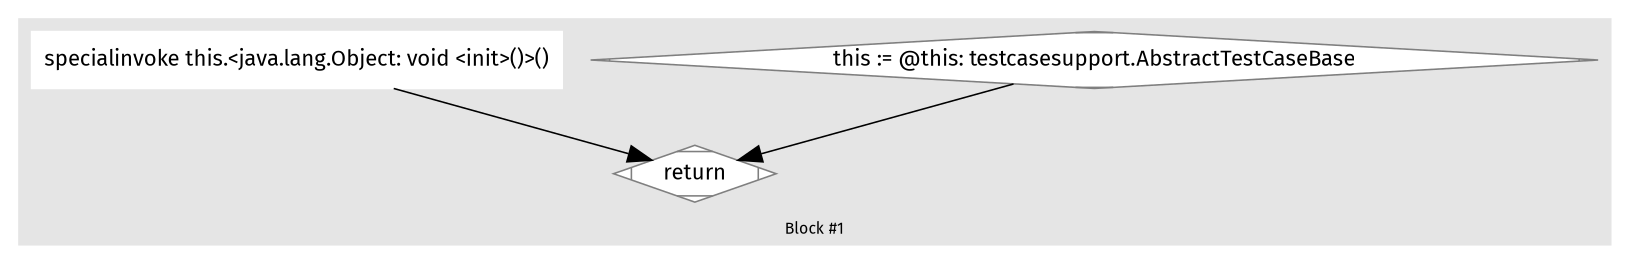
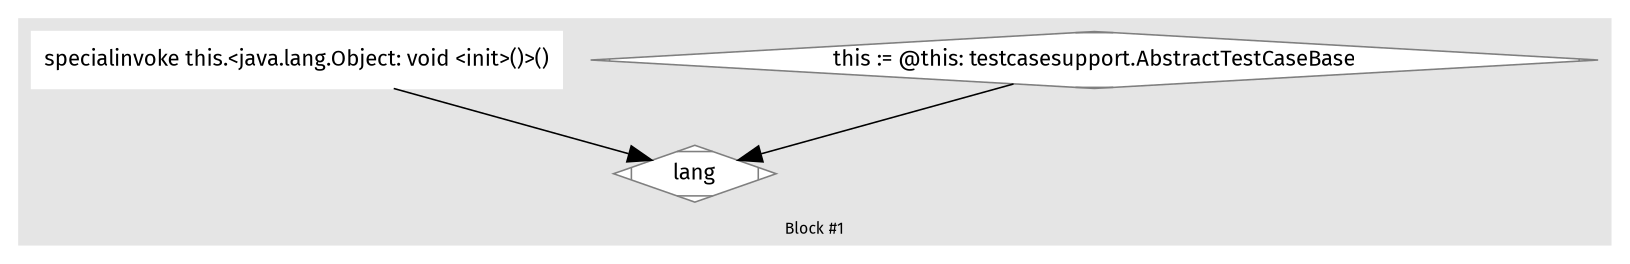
node "return": label "return" -> "lang"
